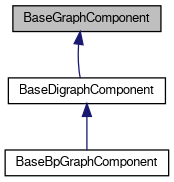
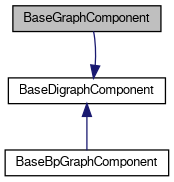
edge "BaseDigraphComponent" -> "BaseGraphComponent": reversed
